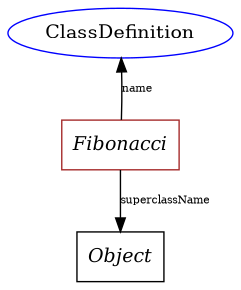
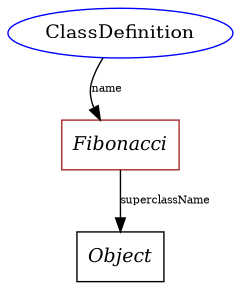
edge "Fibonacci" -> "ClassDefinition": reversed
